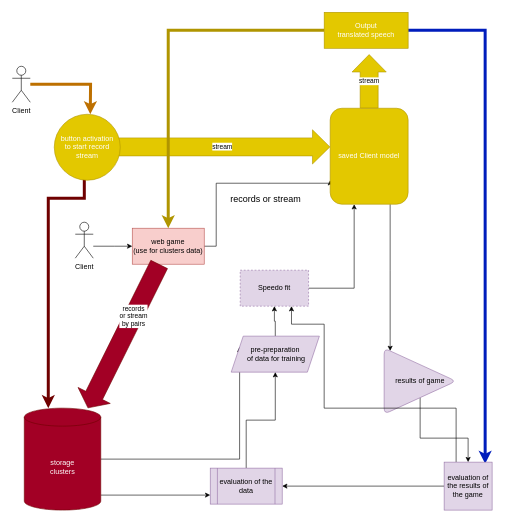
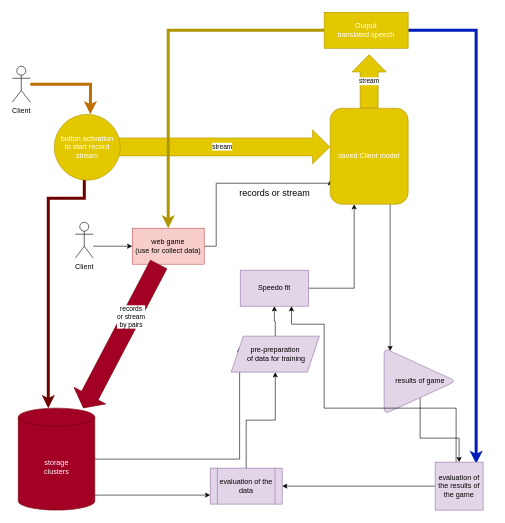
node "records or stream": moved (265, 198) -> (274, 192)
node "web game (use for clusters data)": label "web game (use for clusters data)" -> "web game (use for collect data)"
node "Speedo fit": style dashed -> solid
node "storage clusters": moved (63, 459) -> (57, 459)
node "evaluation of the results of the game": moved (468, 486) -> (459, 486)
